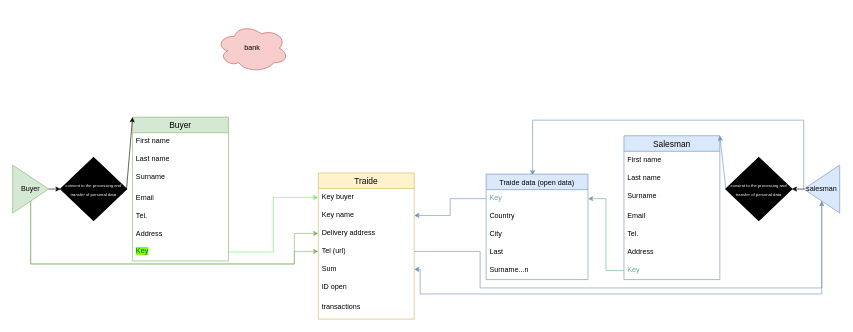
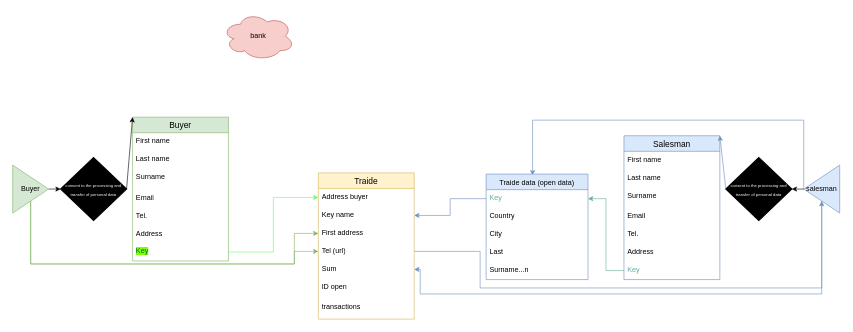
node "bank": moved (252, 48) -> (258, 36)
node "Key buyer": label "Key buyer" -> "Address buyer"
node "Delivery address": label "Delivery address" -> "First address"
